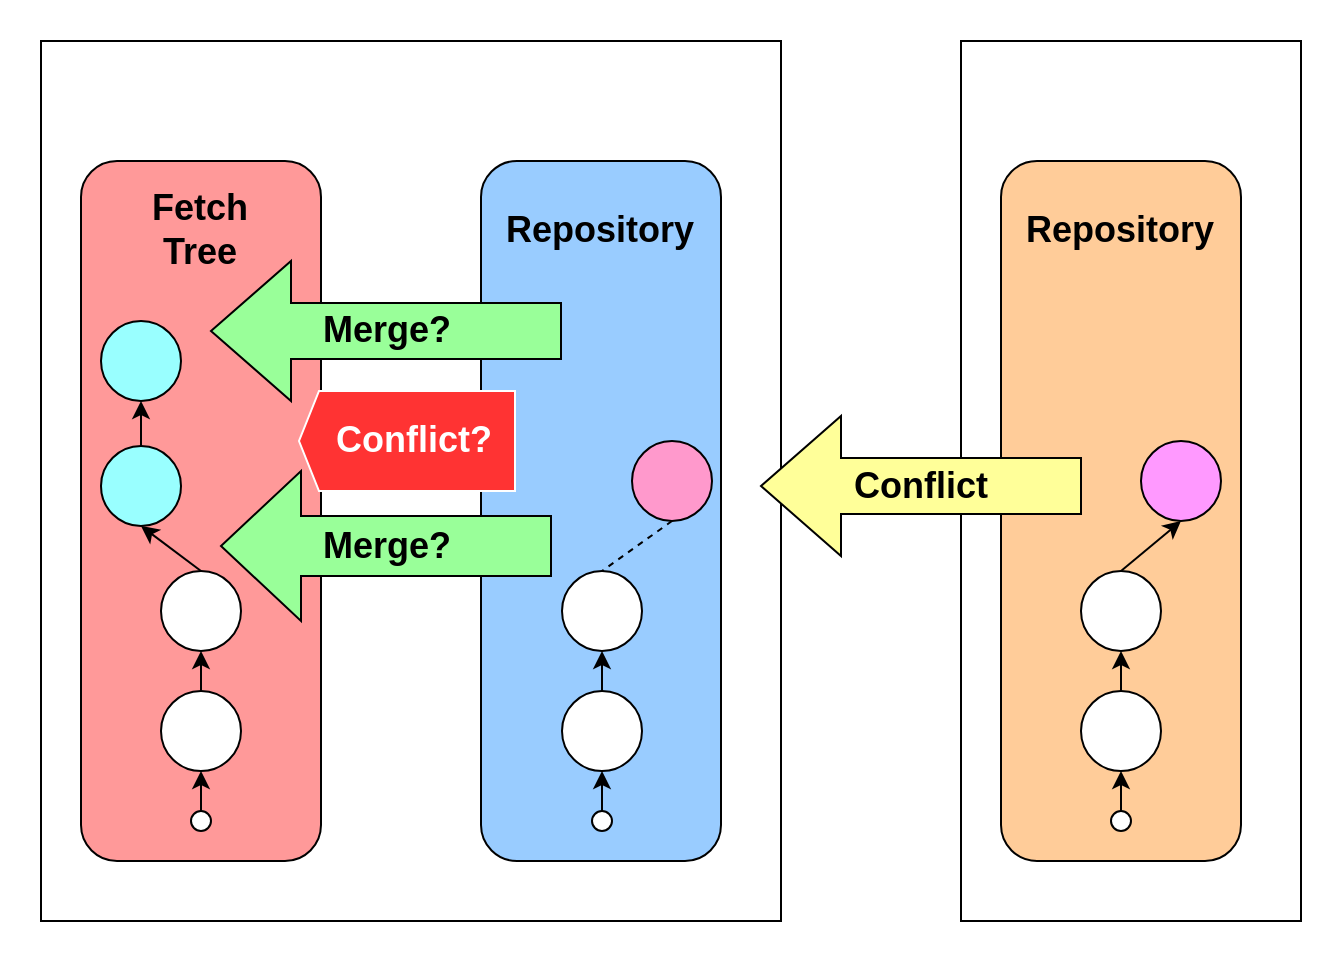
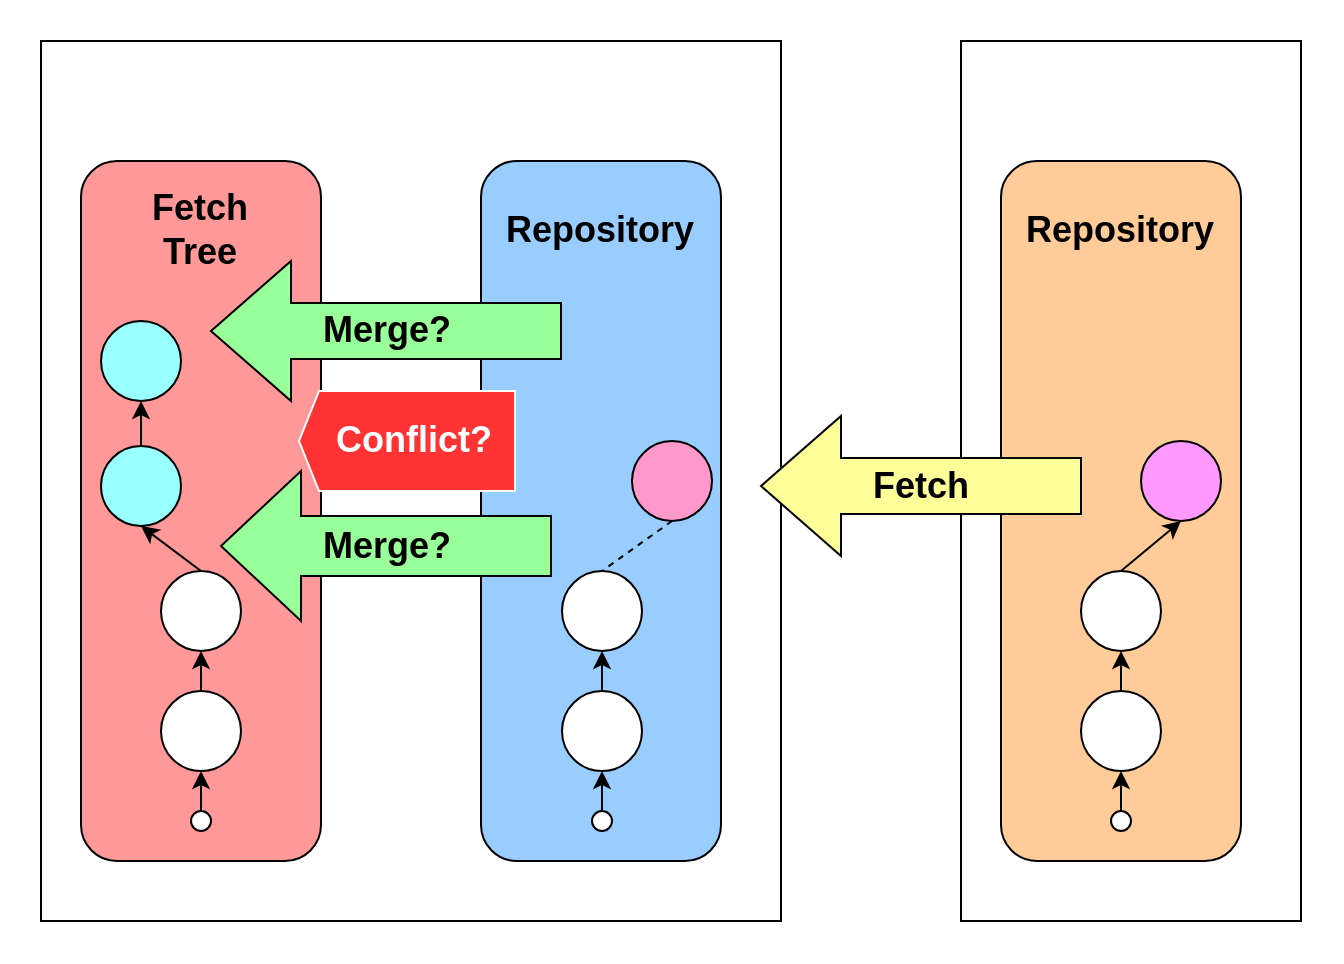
node "Conflict": label "Conflict" -> "Fetch"
